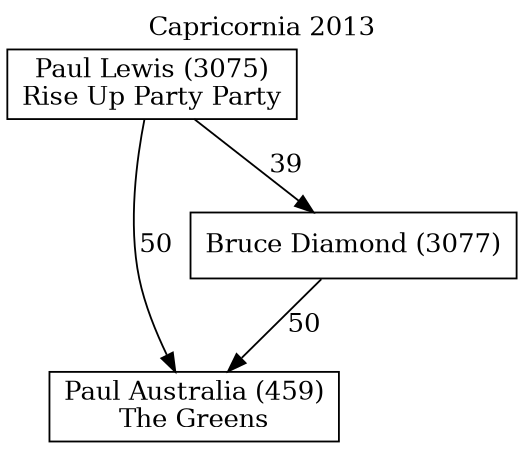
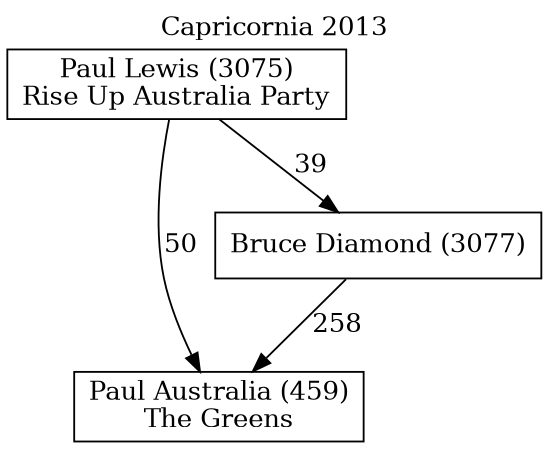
node "Paul Lewis (3075) Rise Up Party Party": label "Paul Lewis (3075) Rise Up Party Party" -> "Paul Lewis (3075) Rise Up Australia Party"
edge "Bruce Diamond (3077)" -> "Paul Australia (459) The Greens": label "50" -> "258"
